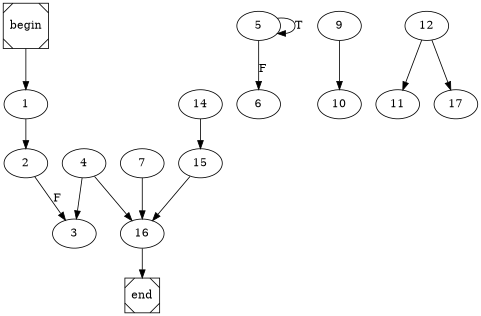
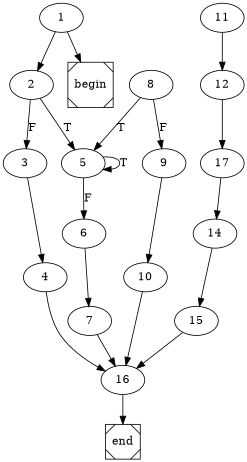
edge "12" -> "11": reversed
edge "begin" -> "1": reversed
node "8": added
edge "2" -> "5": added, label "T"
edge "4" -> "3": reversed
edge "17" -> "14": added
edge "6" -> "7": added
edge "10" -> "16": added
